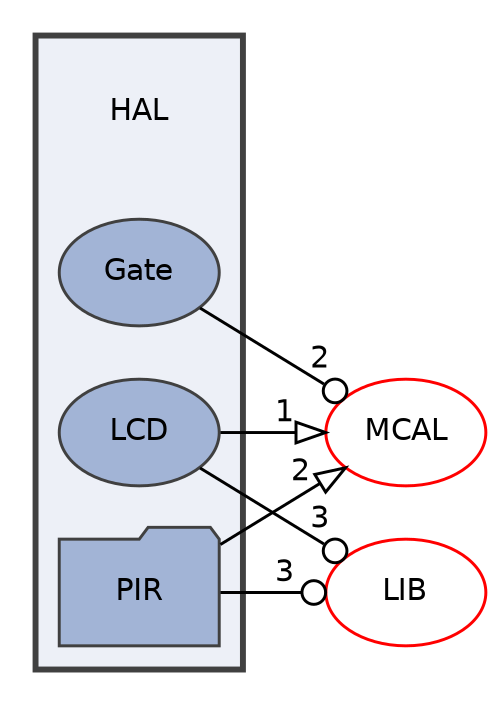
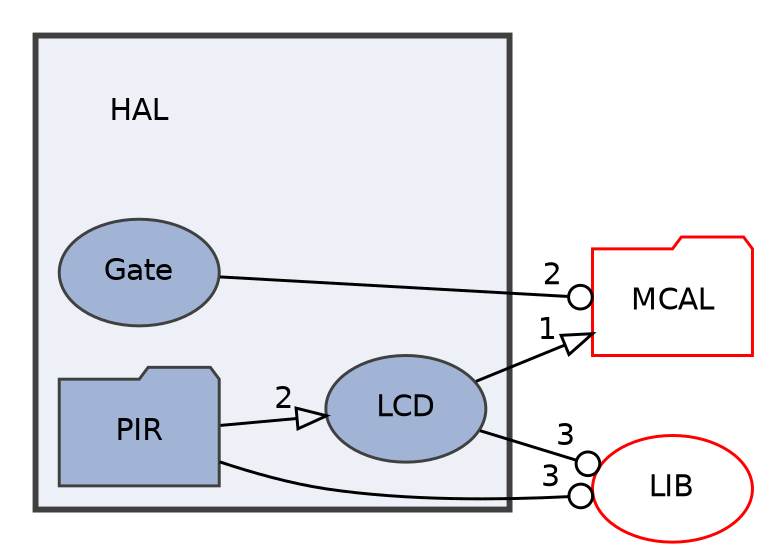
node "MCAL": shape ellipse -> folder
edge "PIR" -> "MCAL": now "PIR" -> "LCD"
